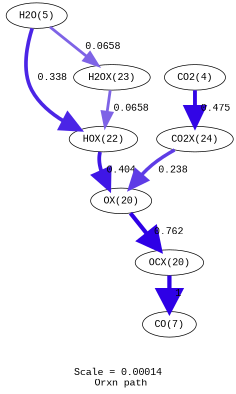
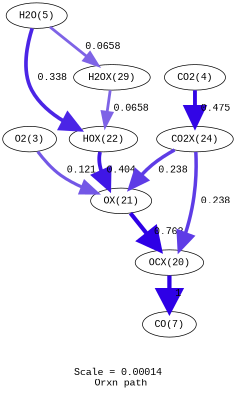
node "H2OX(23)": label "H2OX(23)" -> "H2OX(29)"
node "O2(3)": added
edge "CO2X(24)" -> "OCX(20)": added, label "0.238"
node "OX(20)": label "OX(20)" -> "OX(21)"
